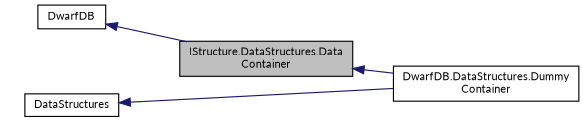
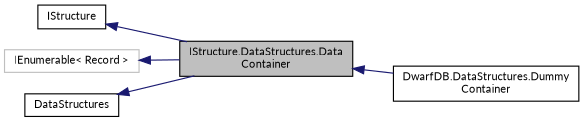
node "DwarfDB": label "DwarfDB" -> "IStructure"
node "IEnumerable< Record >": added
edge "DwarfDB.DataStructures.Dummy Container" -> "DataStructures": now "IStructure.DataStructures.Data Container" -> "DataStructures"
